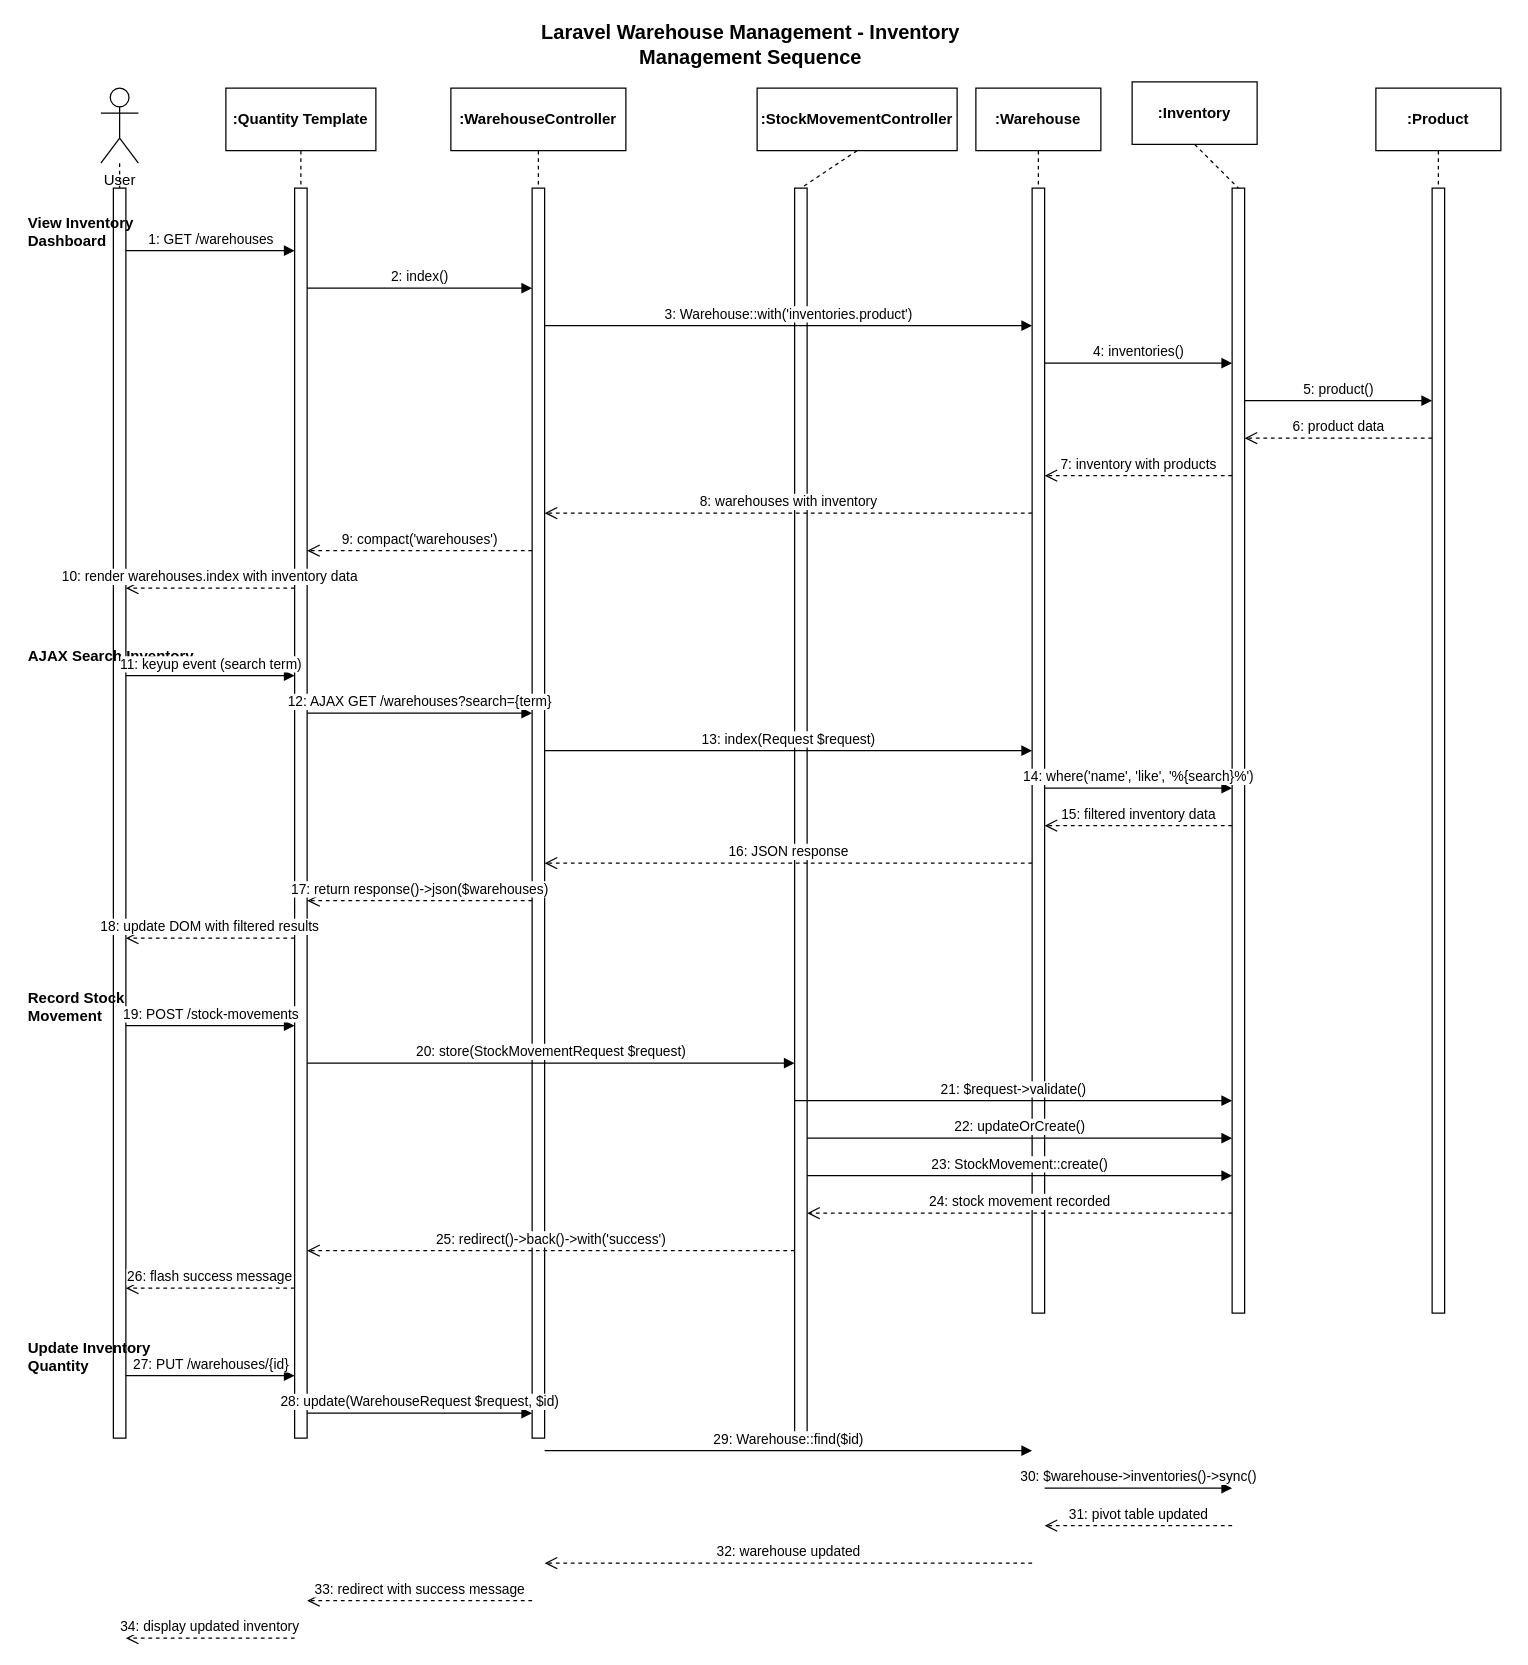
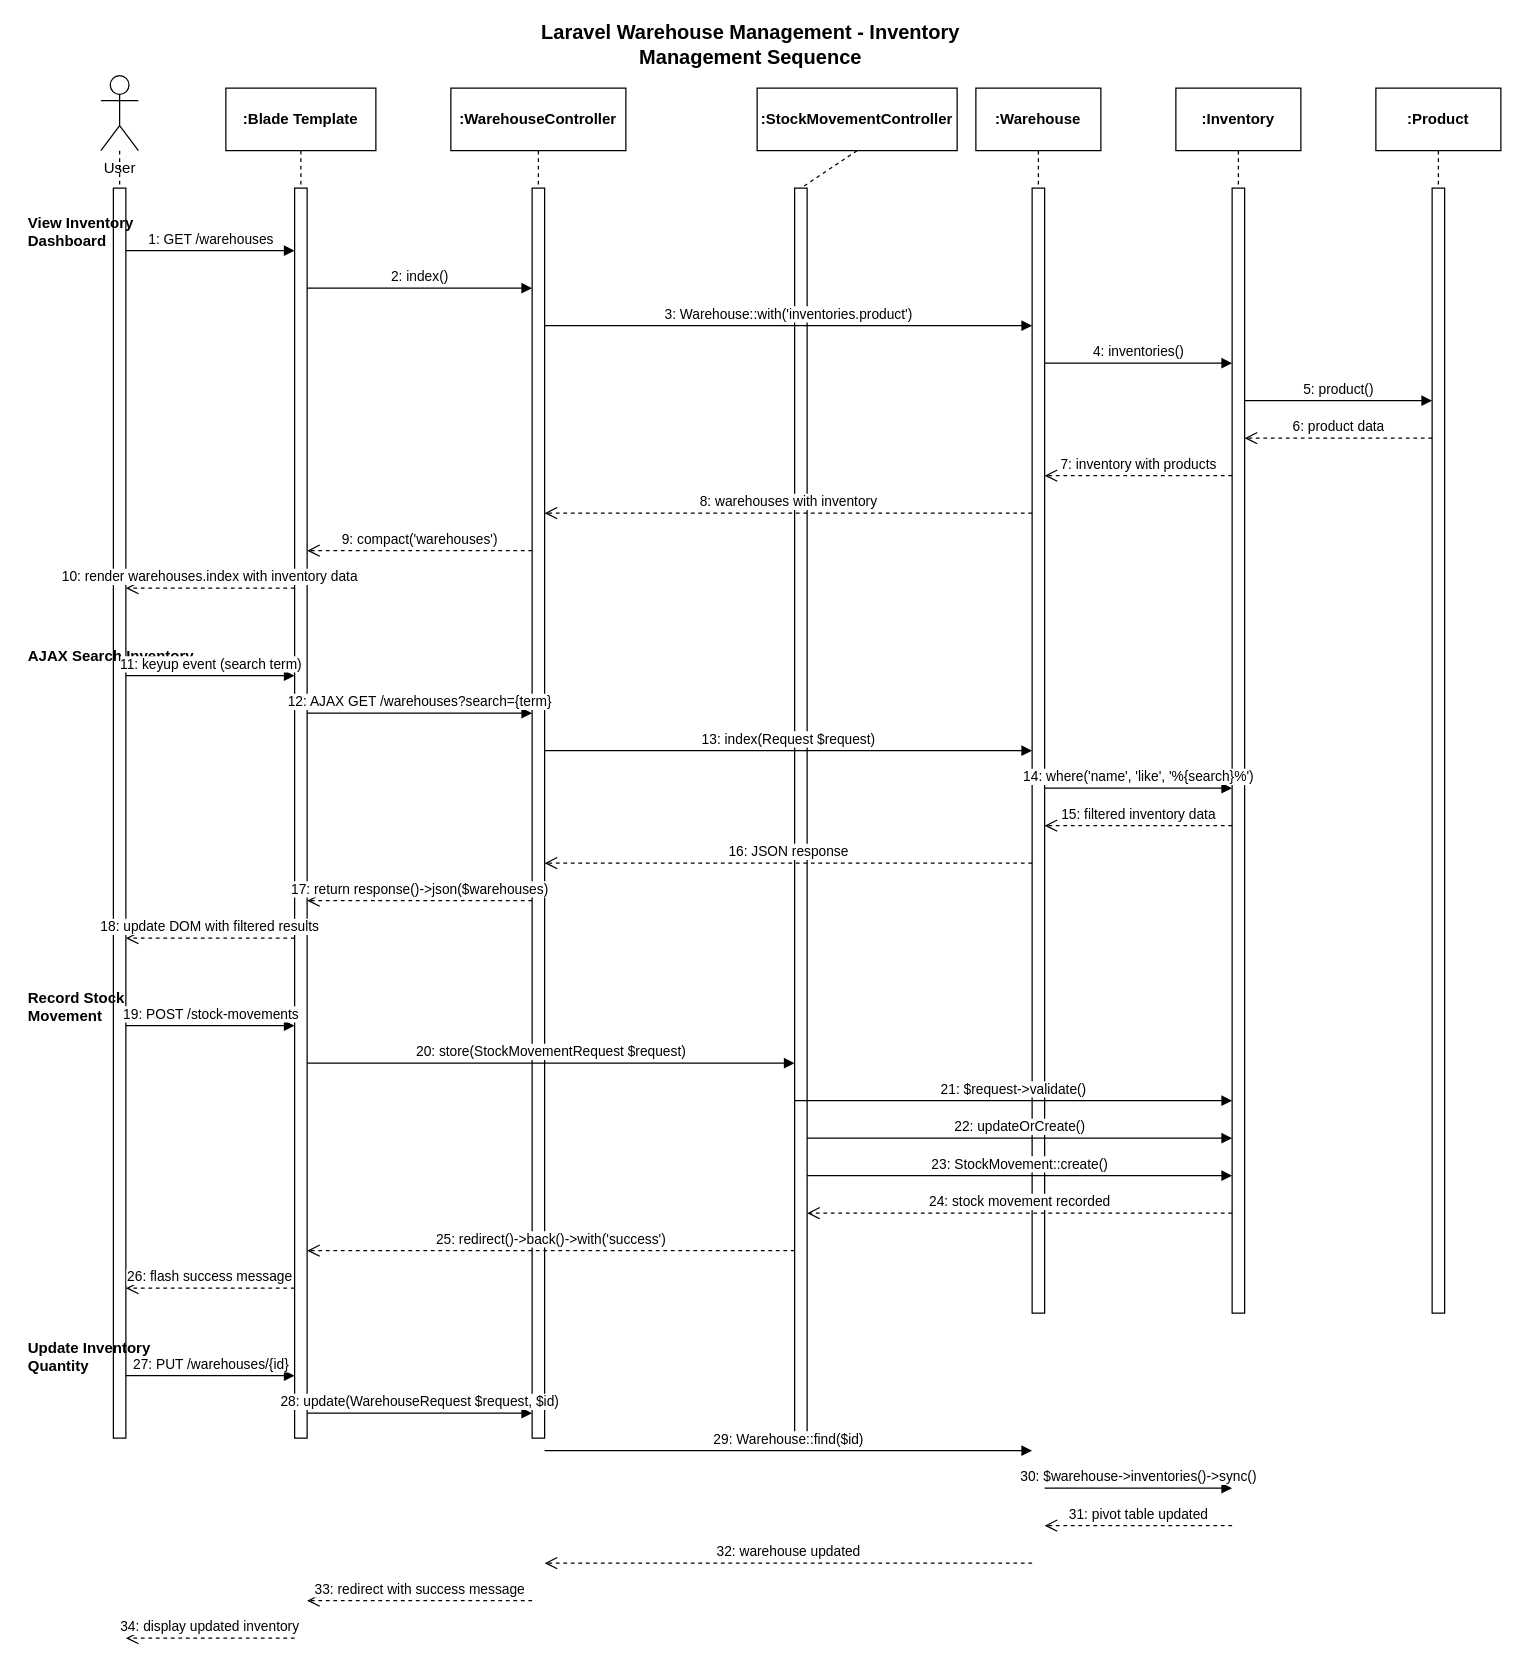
node ":Inventory": moved (1194, 113) -> (1238, 119)
node ":Quantity Template": label ":Quantity Template" -> ":Blade Template"
node "User": moved (119, 126) -> (119, 113)
